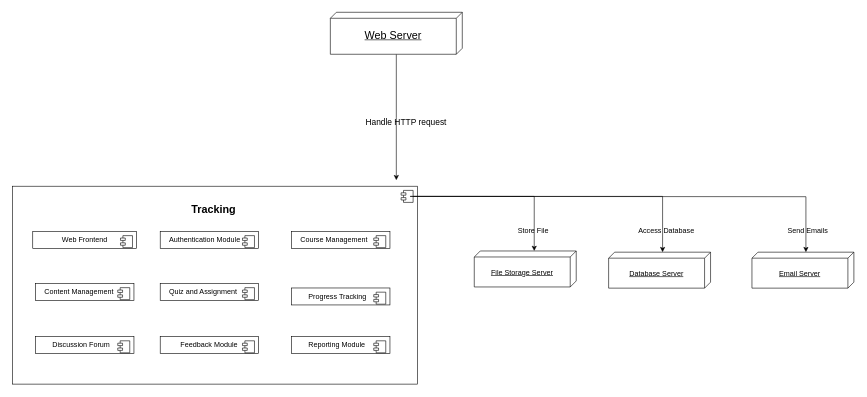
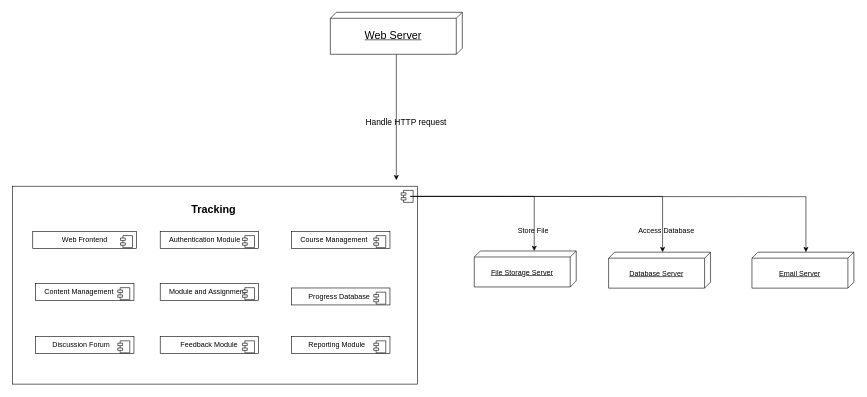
node "Send Emails": removed
node "Quiz and Assignment": label "Quiz and Assignment" -> "Module and Assignment"
node "Progress Tracking": label "Progress Tracking" -> "Progress Database"
